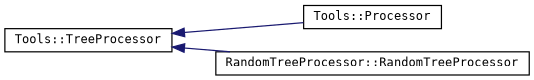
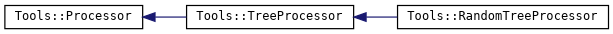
edge "Tools::Processor" -> "Tools::TreeProcessor": reversed
node "RandomTreeProcessor::RandomTreeProcessor": label "RandomTreeProcessor::RandomTreeProcessor" -> "Tools::RandomTreeProcessor"
